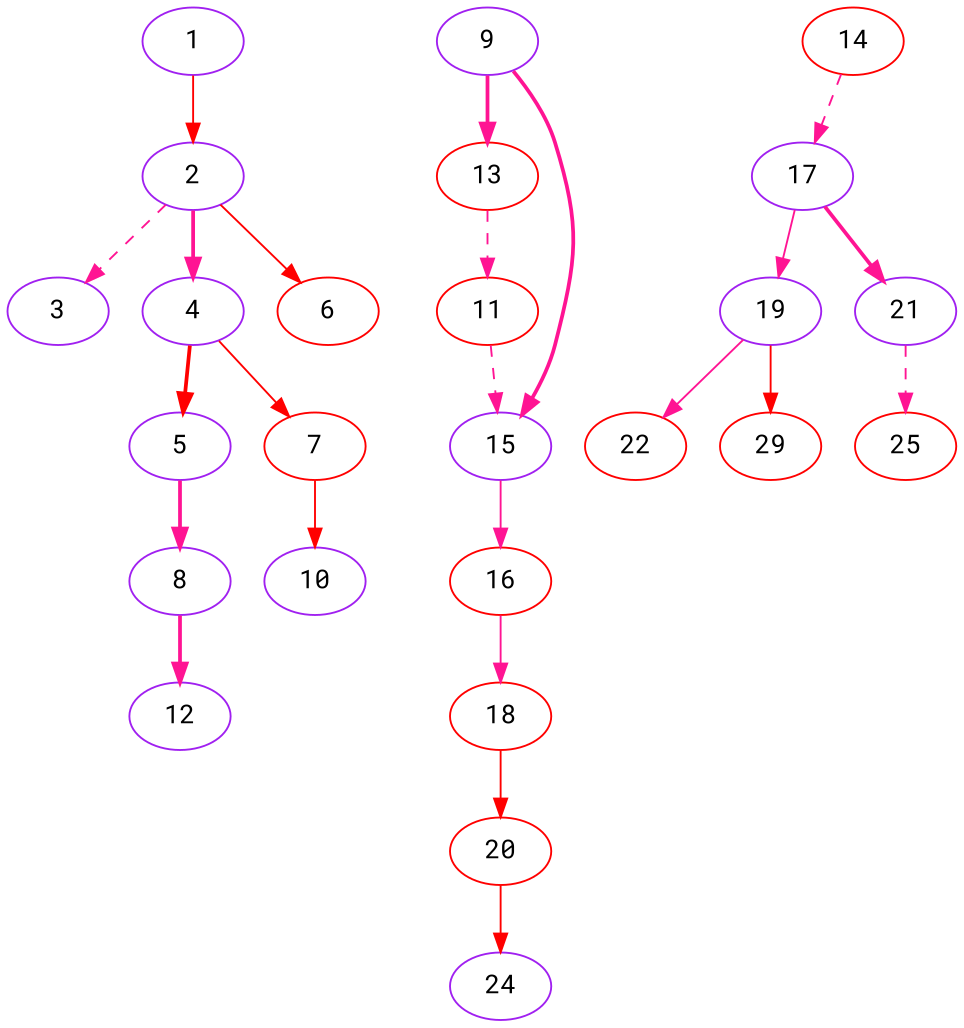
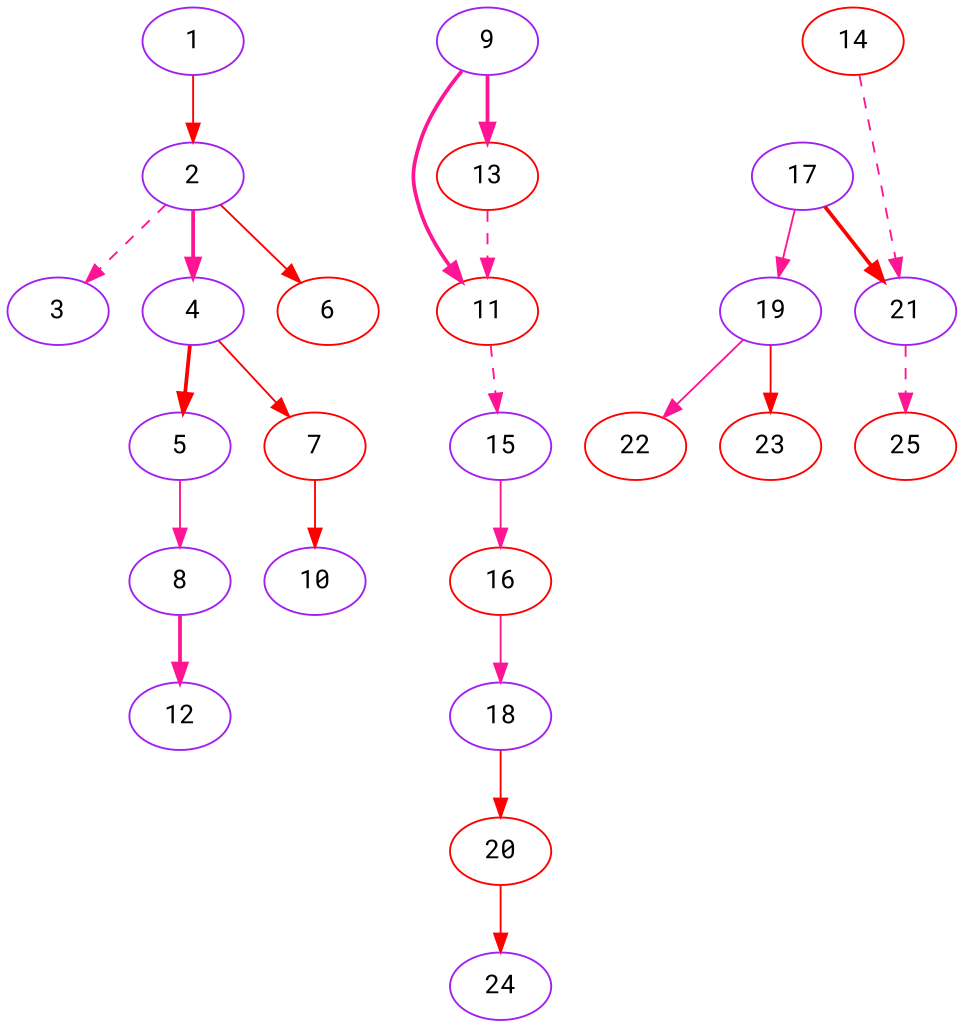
edge "14" -> "17": now "14" -> "21"
edge "9" -> "15": now "9" -> "11"
edge "17" -> "21": color deeppink -> red
node "29": label "29" -> "23"
edge "5" -> "8": style bold -> solid
node "18": color red -> purple
